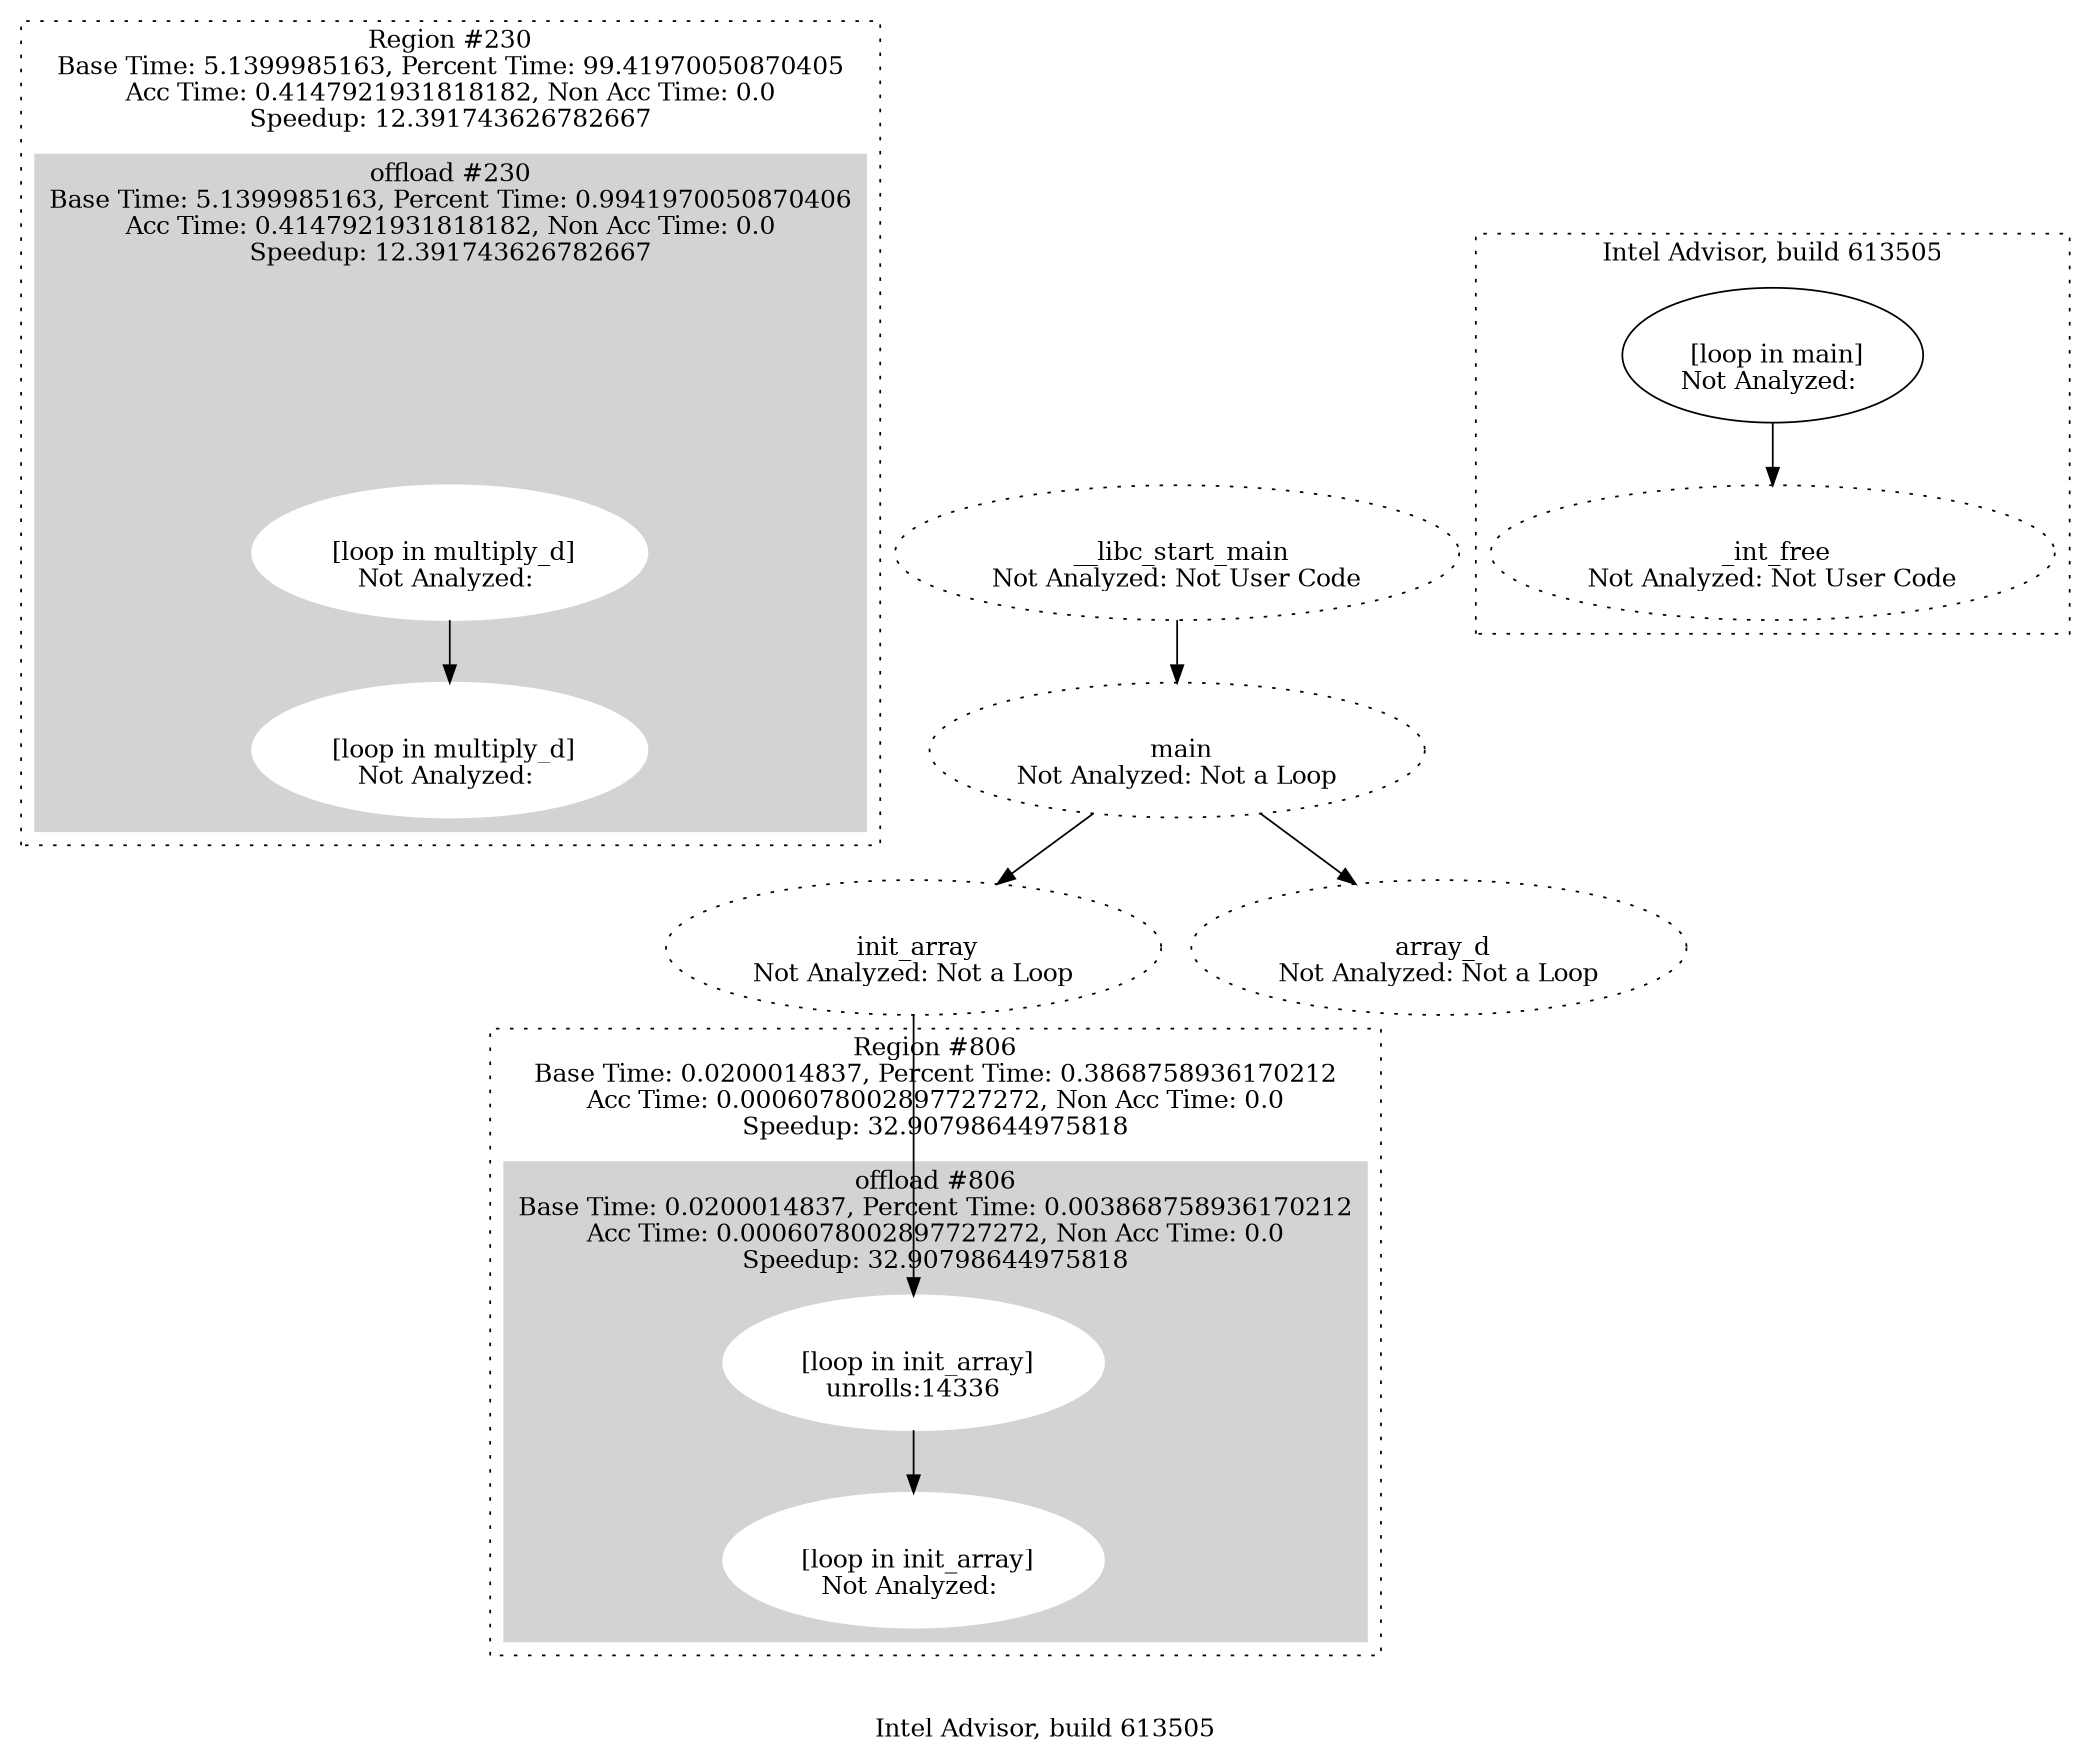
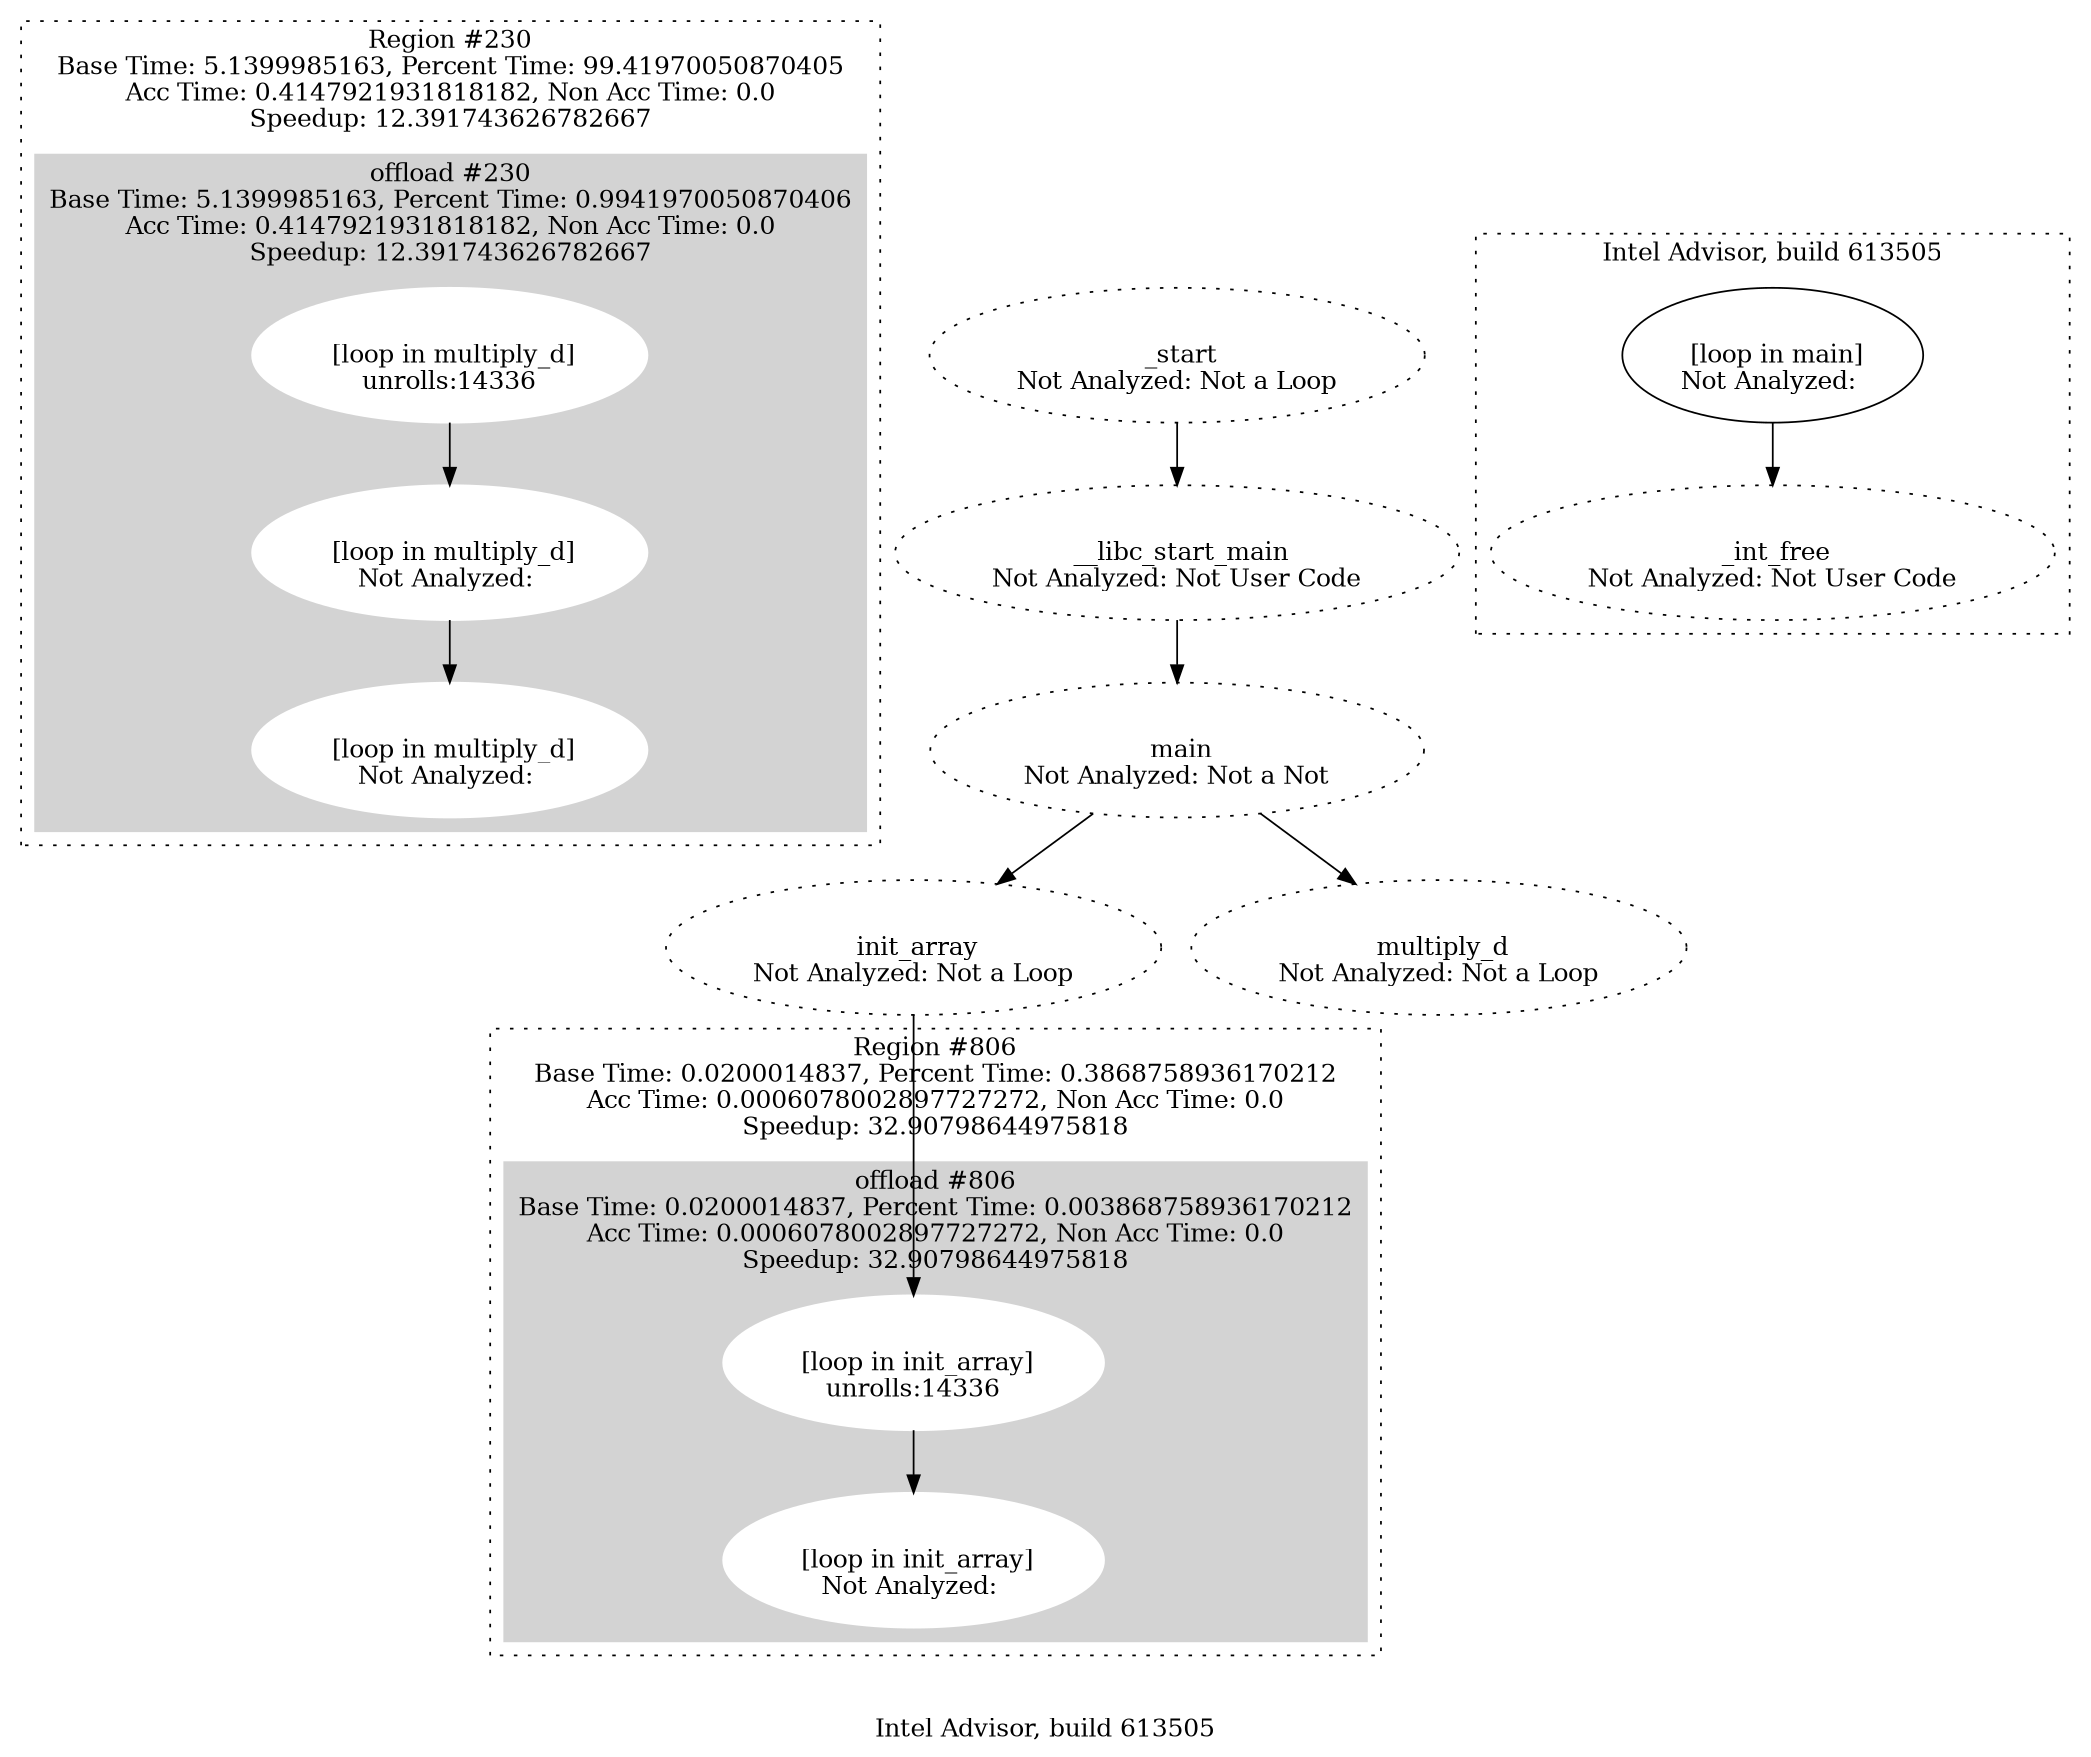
node "[loop in multiply_d] unrolls:14336": added
node "_start Not Analyzed: Not a Loop": added
node "main Not Analyzed: Not a Loop": label "main Not Analyzed: Not a Loop" -> "main Not Analyzed: Not a Not"
node "array_d Not Analyzed: Not a Loop": label "array_d Not Analyzed: Not a Loop" -> "multiply_d Not Analyzed: Not a Loop"
